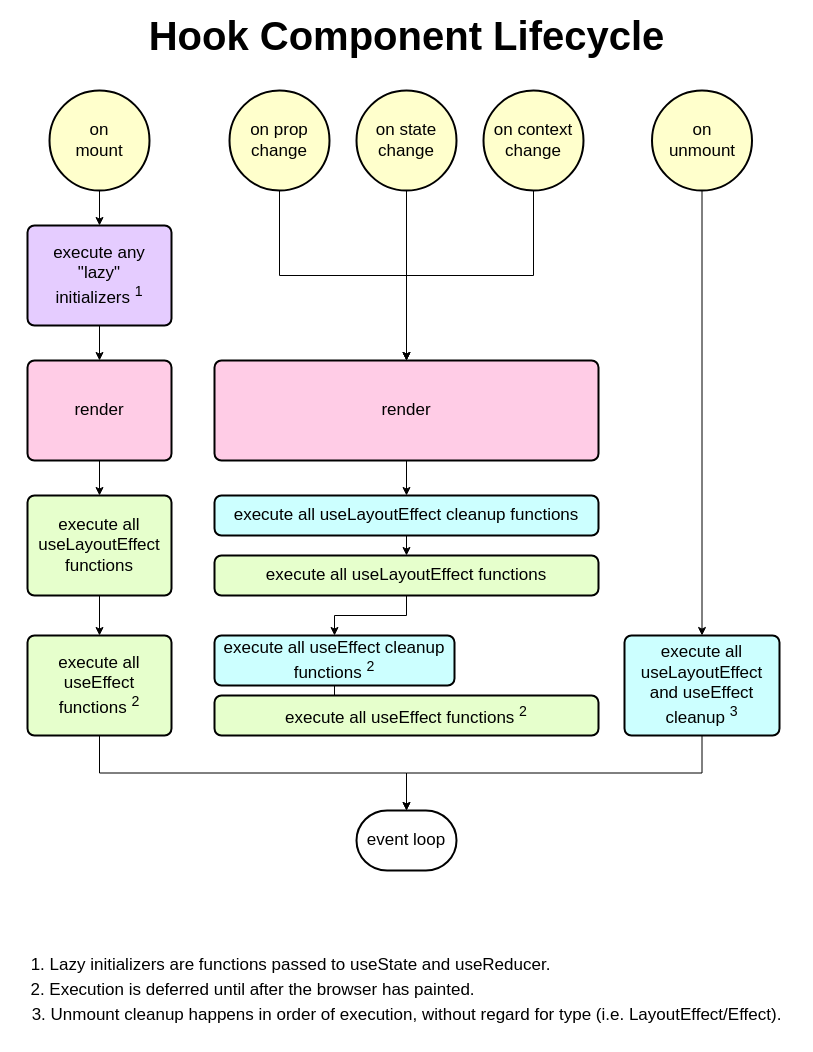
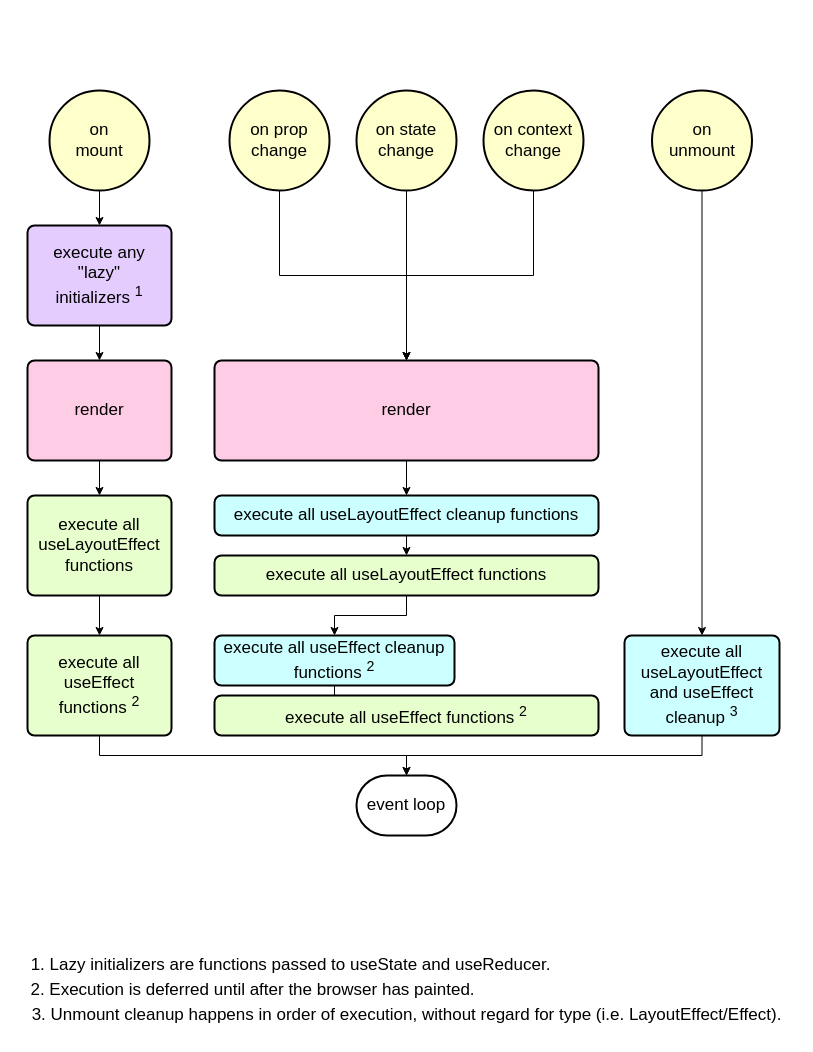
node "Hook Component Lifecycle": removed
node "event loop": moved (407, 841) -> (407, 806)
